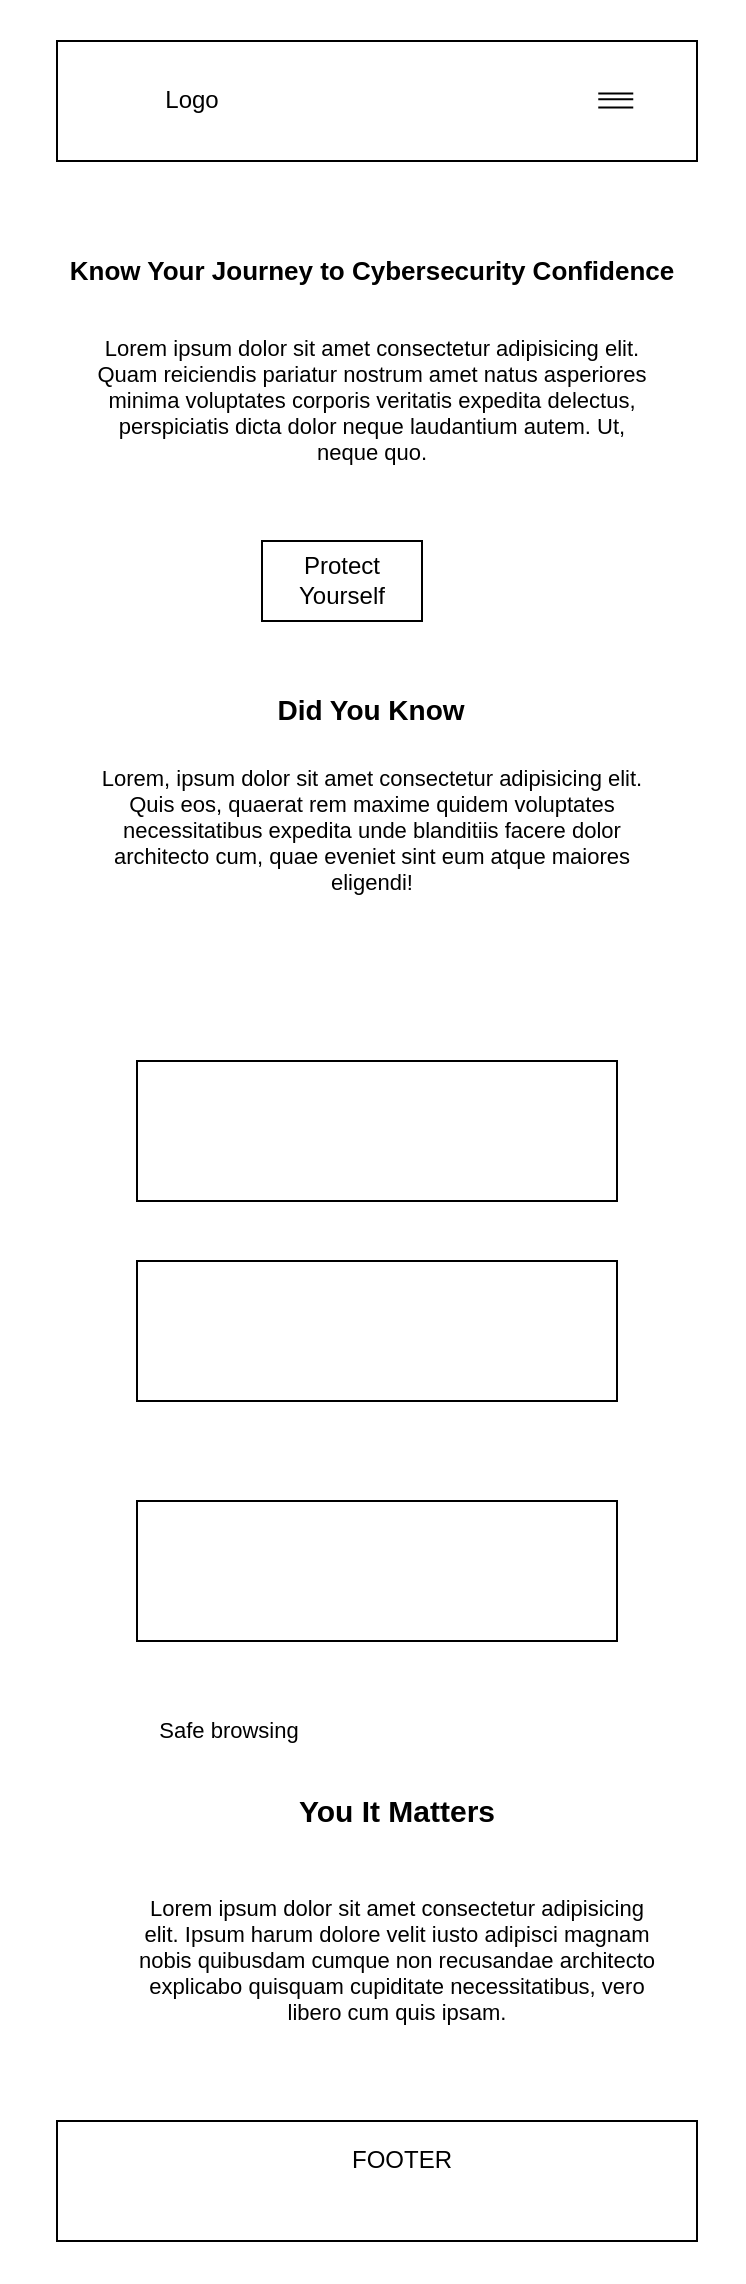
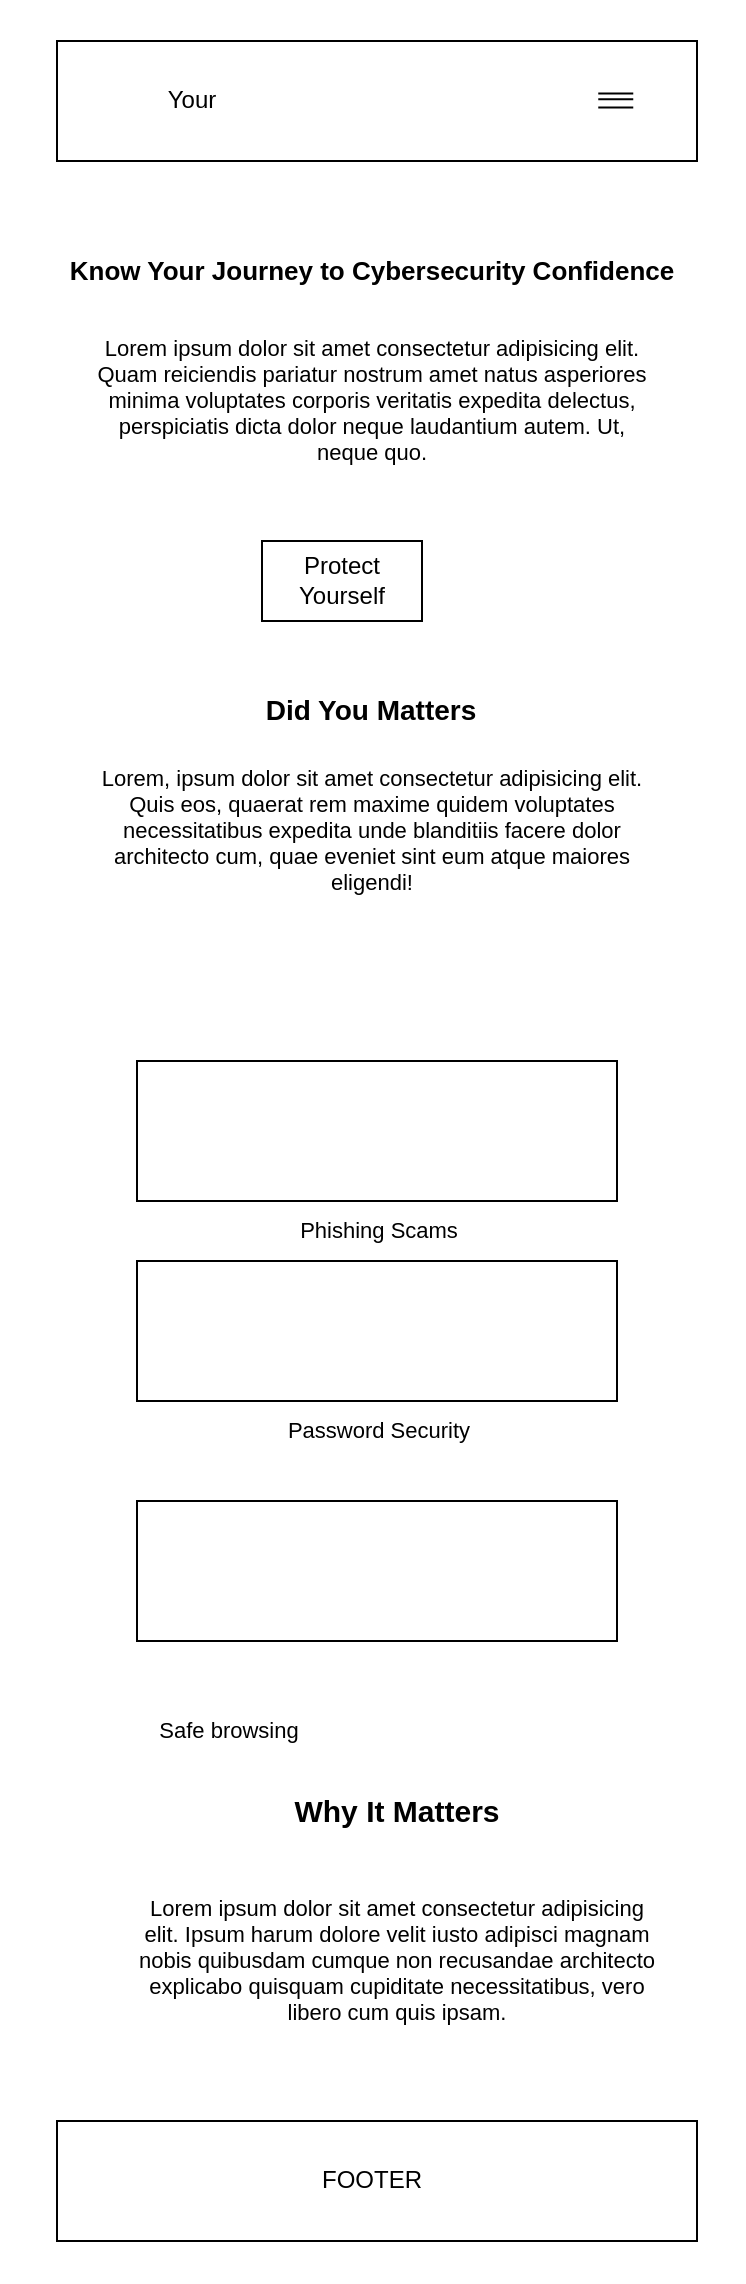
node "Logo": label "Logo" -> "Your"
node "Did You Know": label "Did You Know" -> "Did You Matters"
node "Phishing Scams": added
node "Password Security": added
node "You It Matters": label "You It Matters" -> "Why It Matters"
node "FOOTER": moved (402, 2161) -> (372, 2181)
